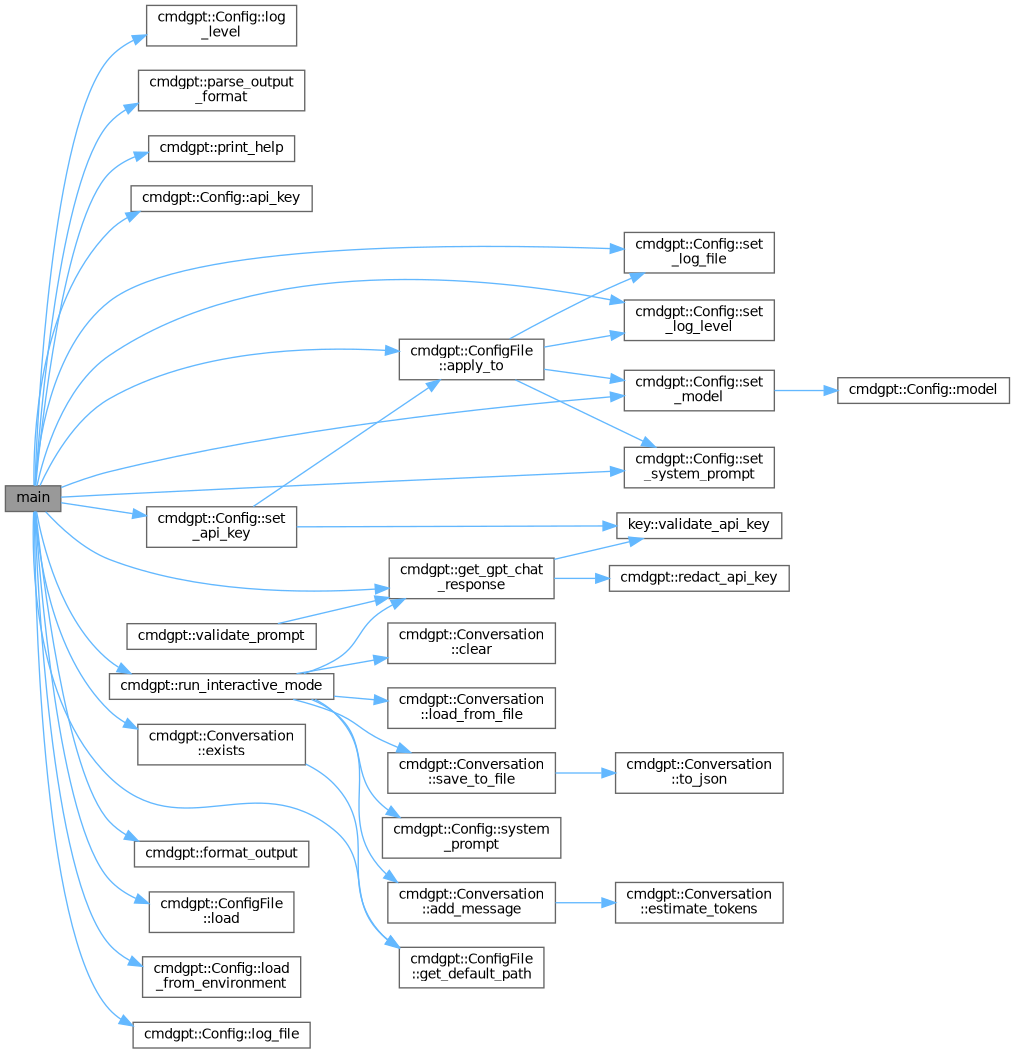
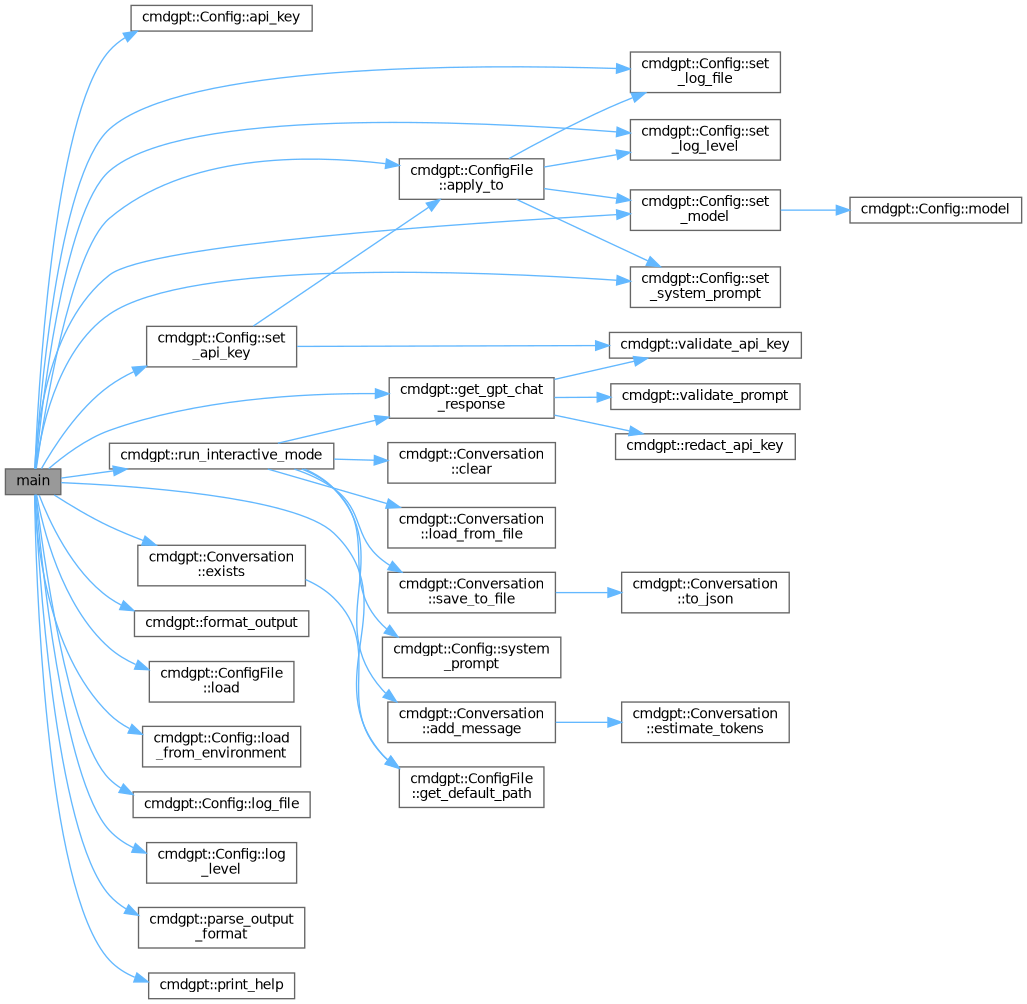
node "key::validate_api_key": label "key::validate_api_key" -> "cmdgpt::validate_api_key"
edge "cmdgpt::validate_prompt" -> "cmdgpt::get_gpt_chat _response": reversed
